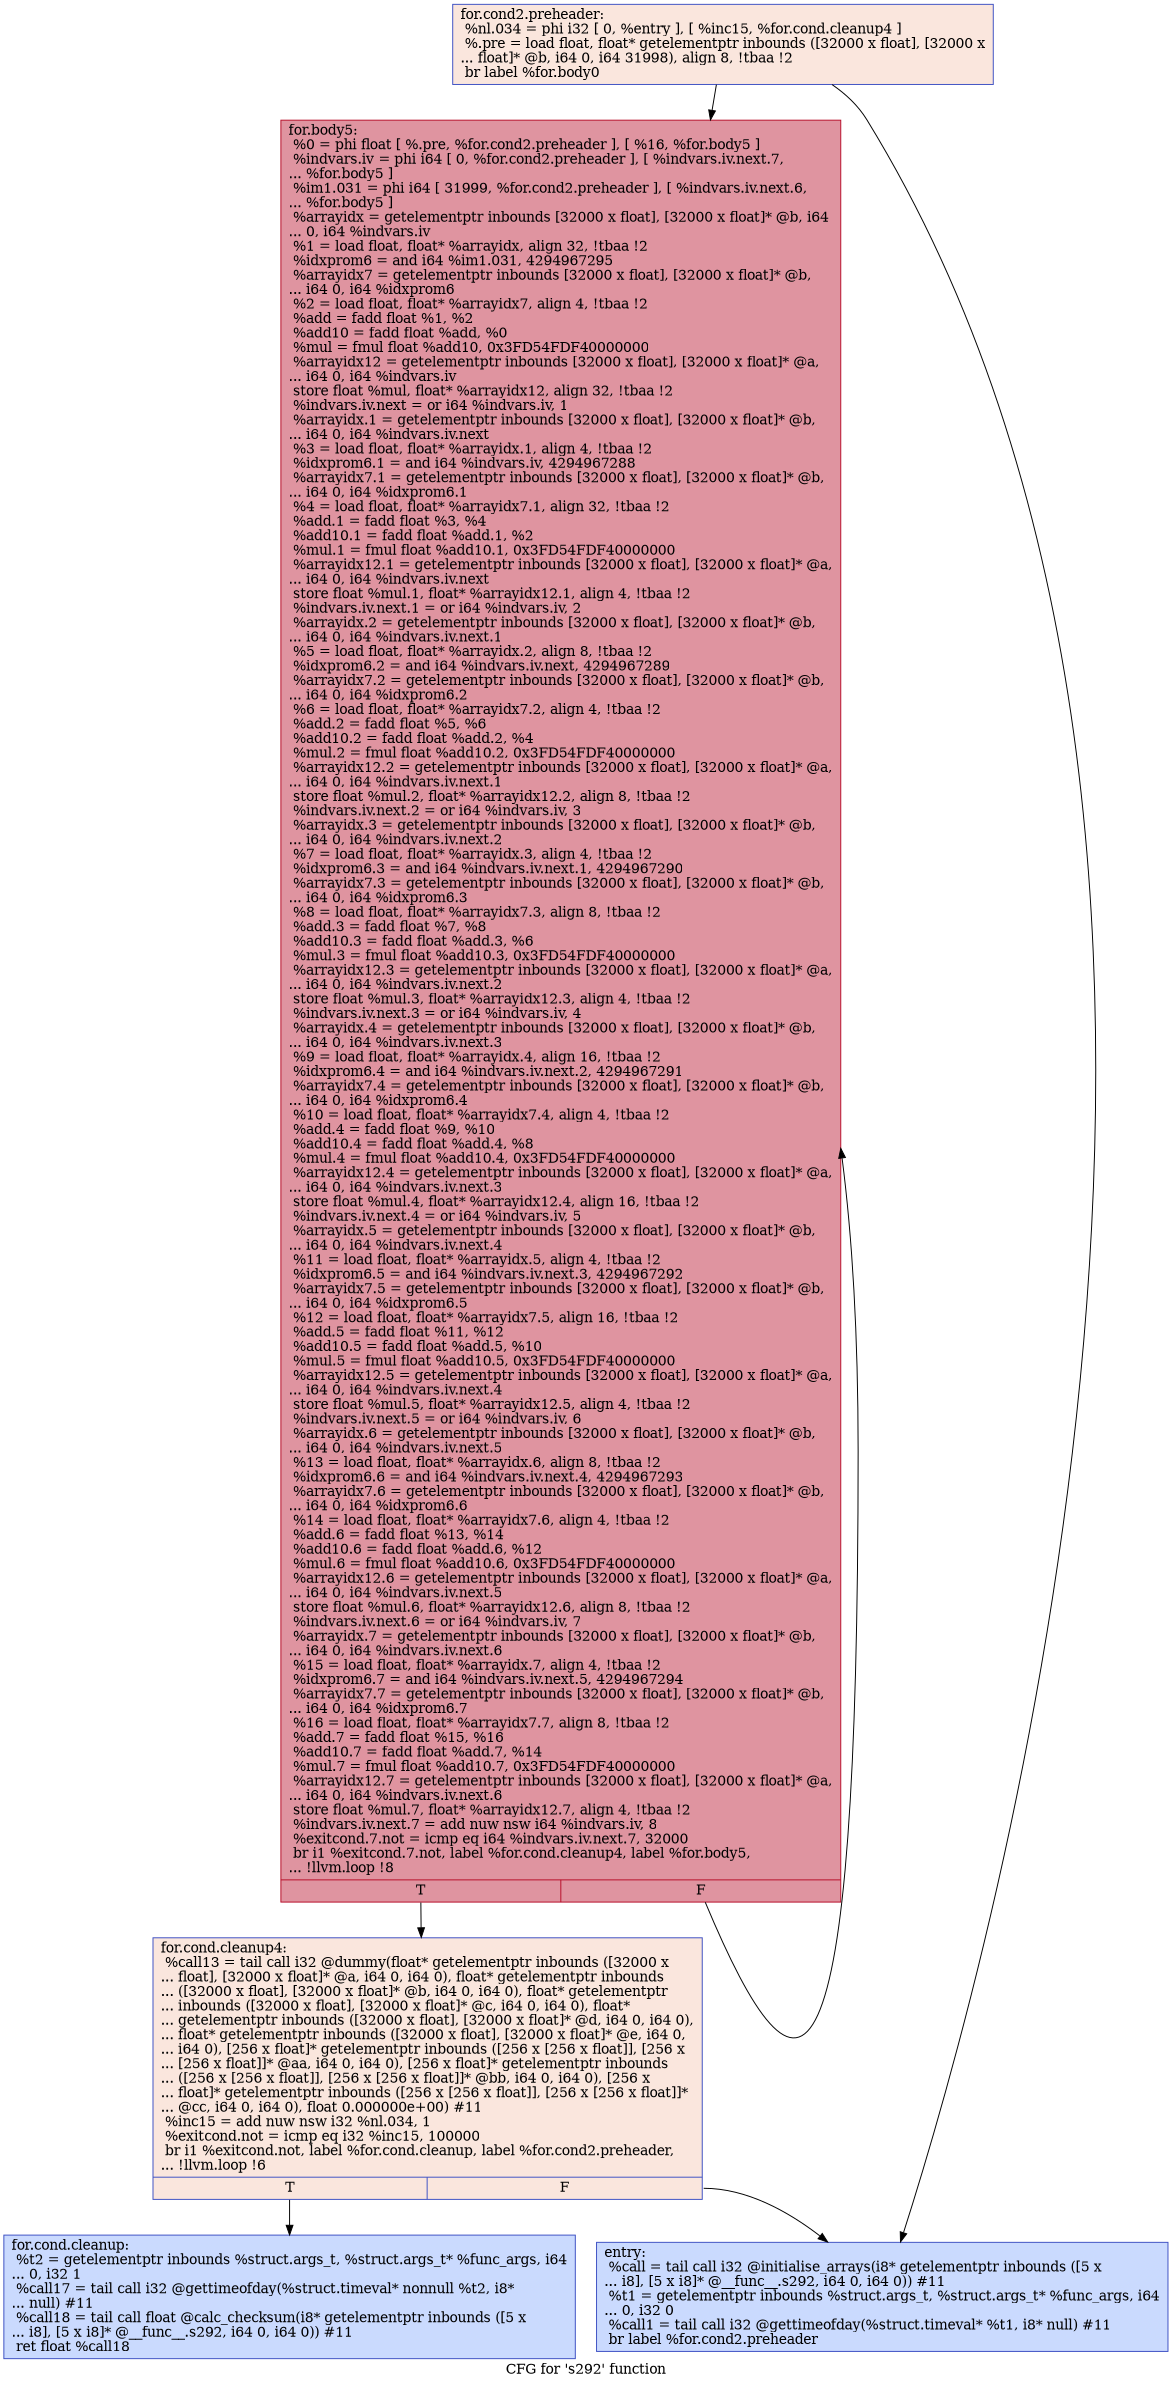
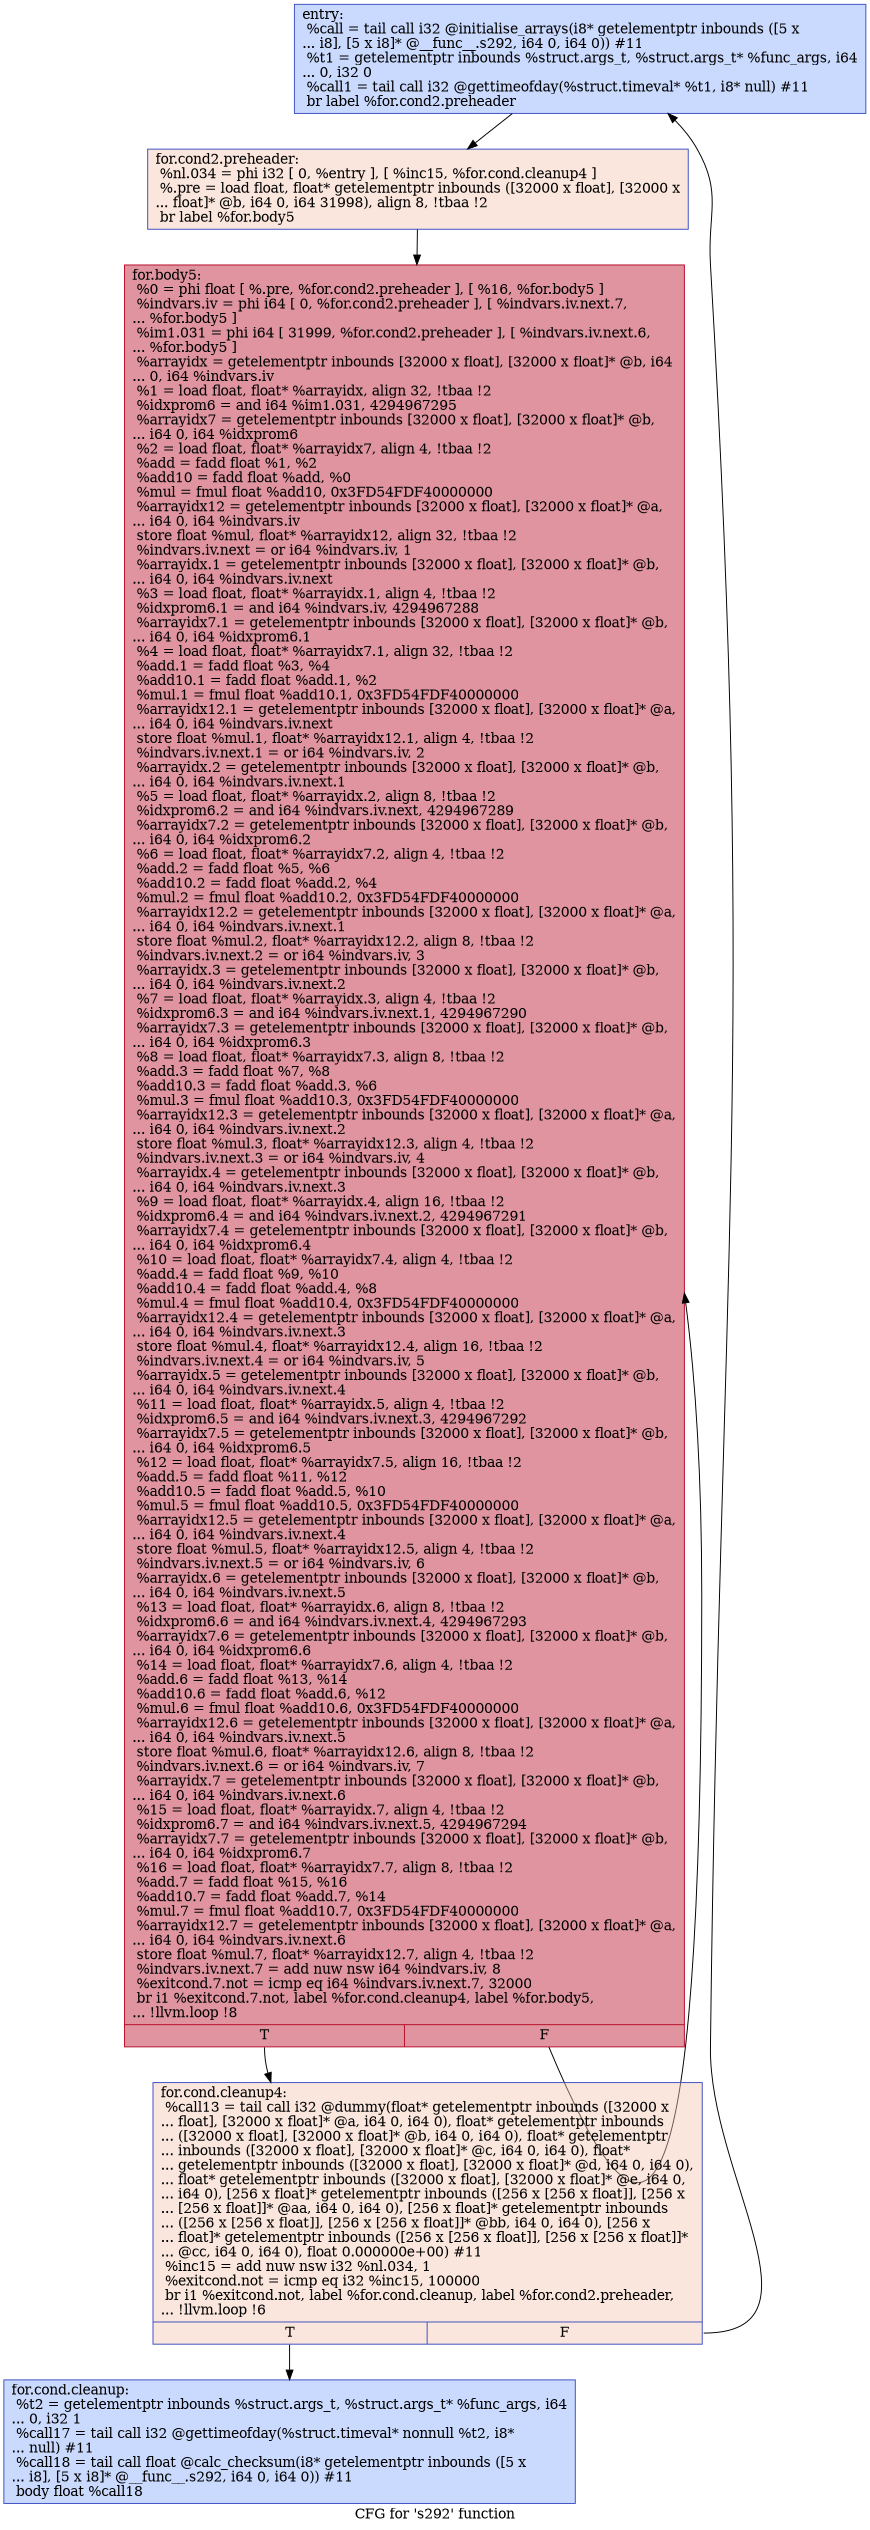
node "for.cond2.preheader:": text "br label %for.body0" -> "br label %for.body5"
edge "for.cond2.preheader:" -> "entry:": reversed
node "for.cond.cleanup:": text "ret float %call18" -> "body float %call18"
